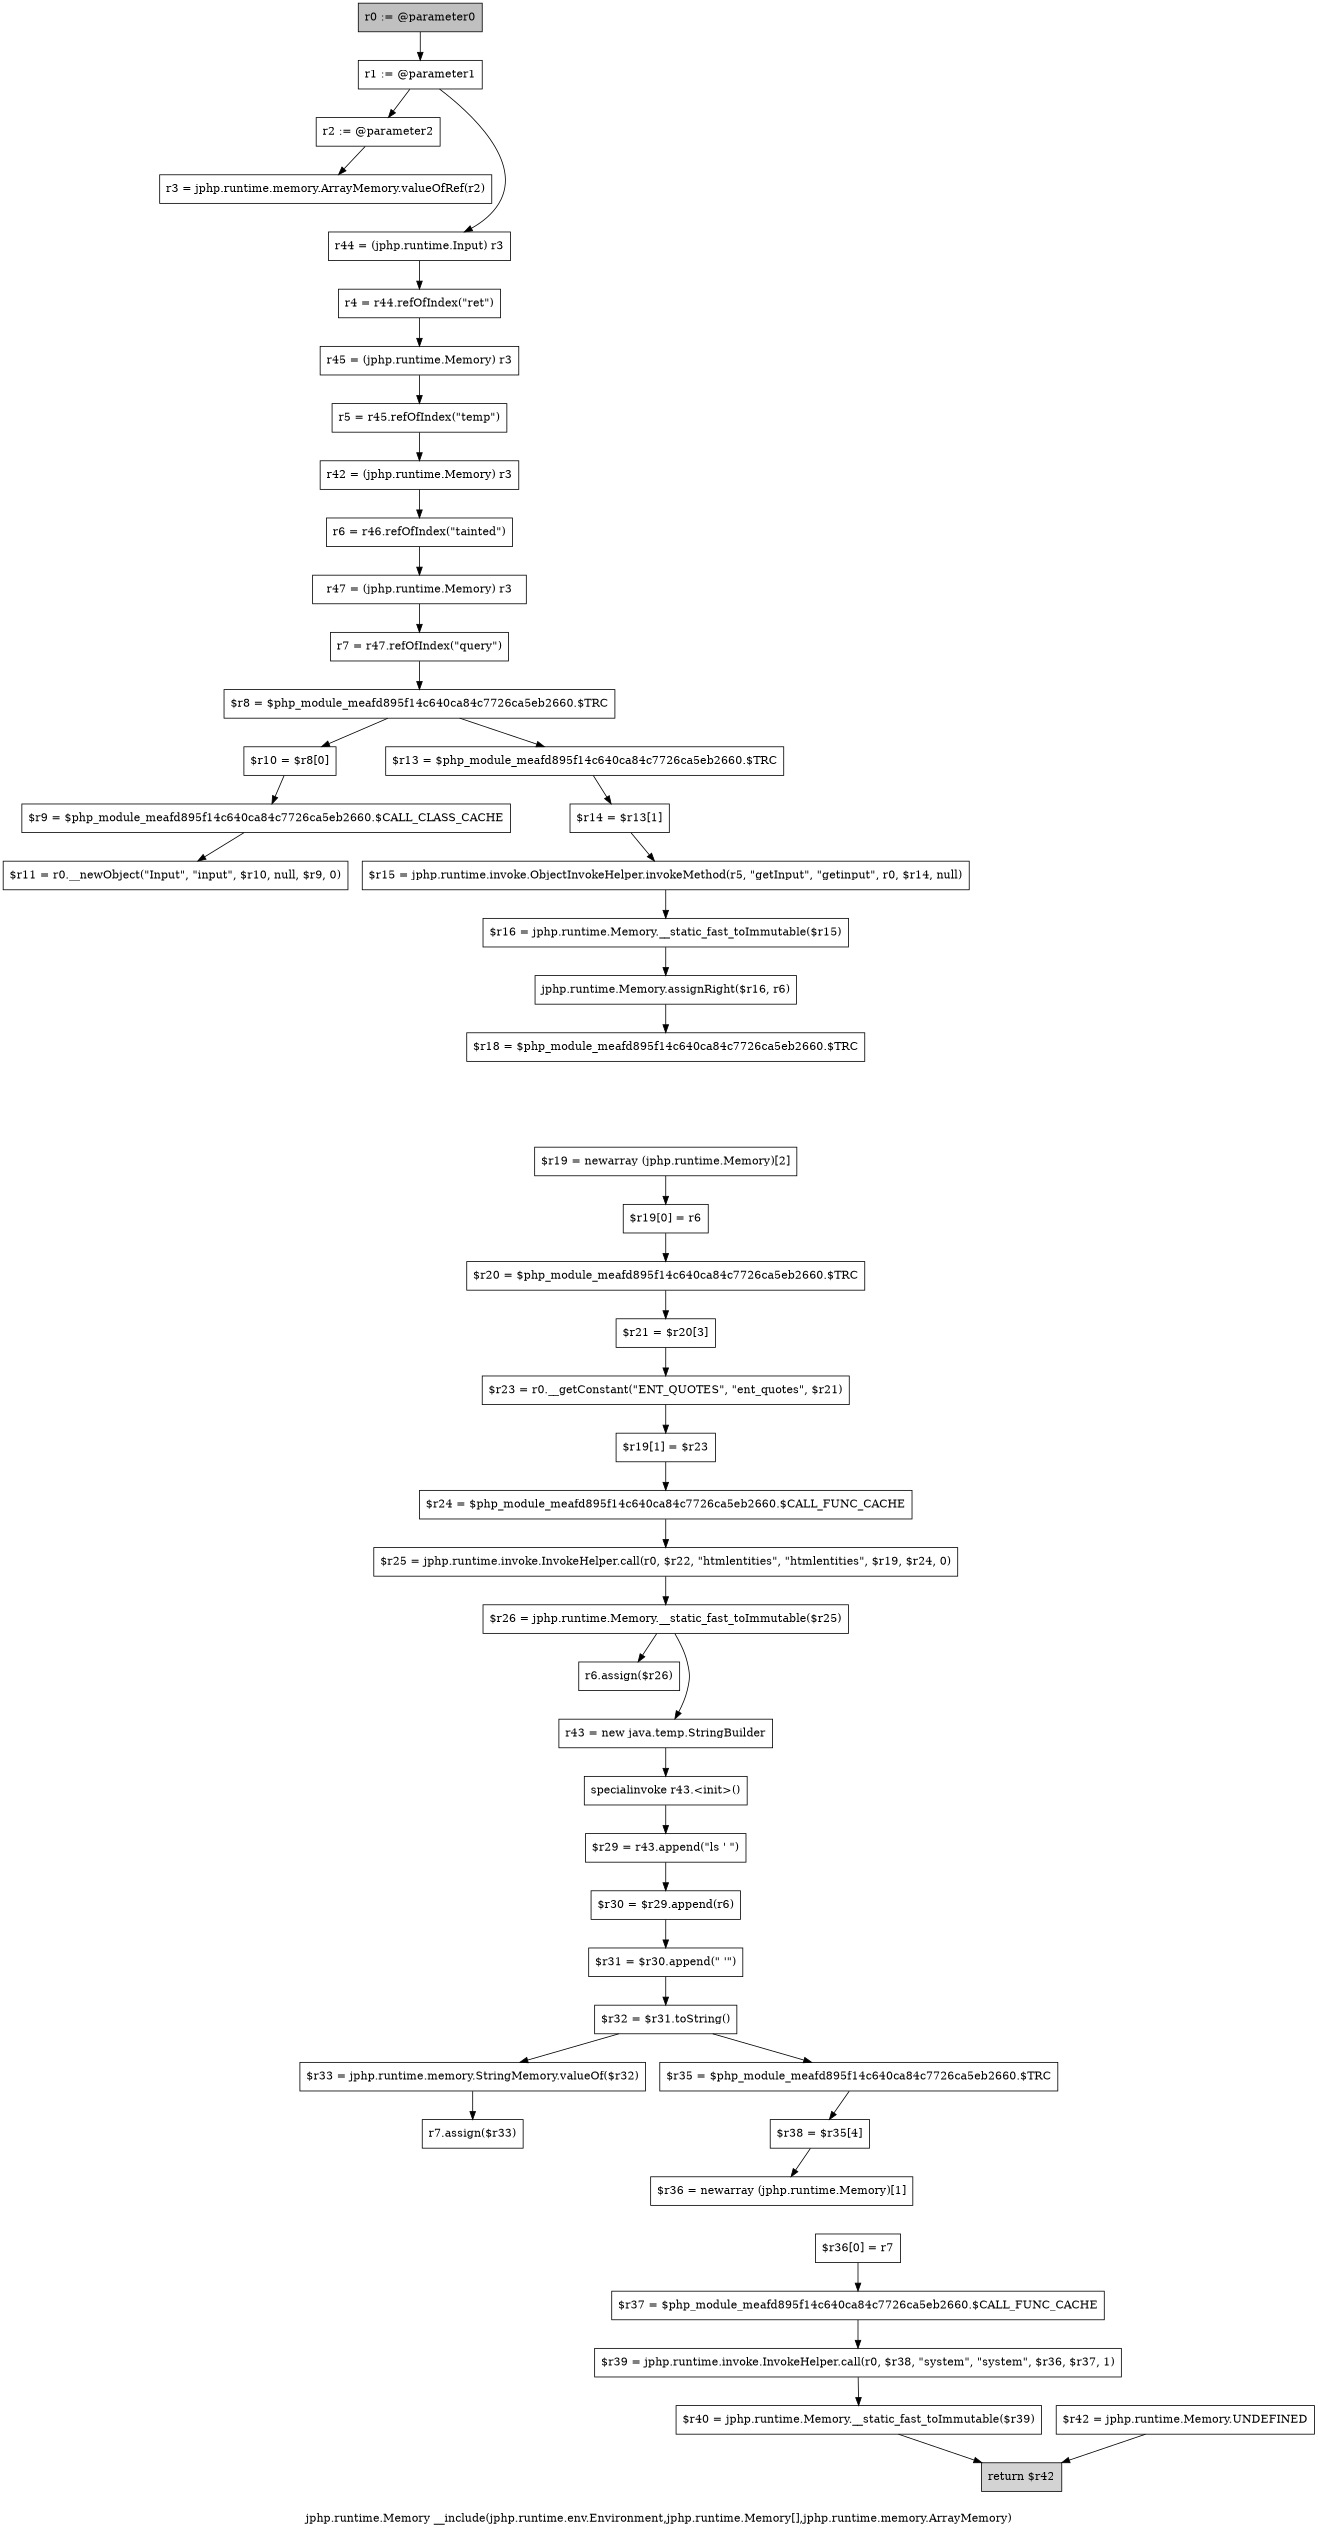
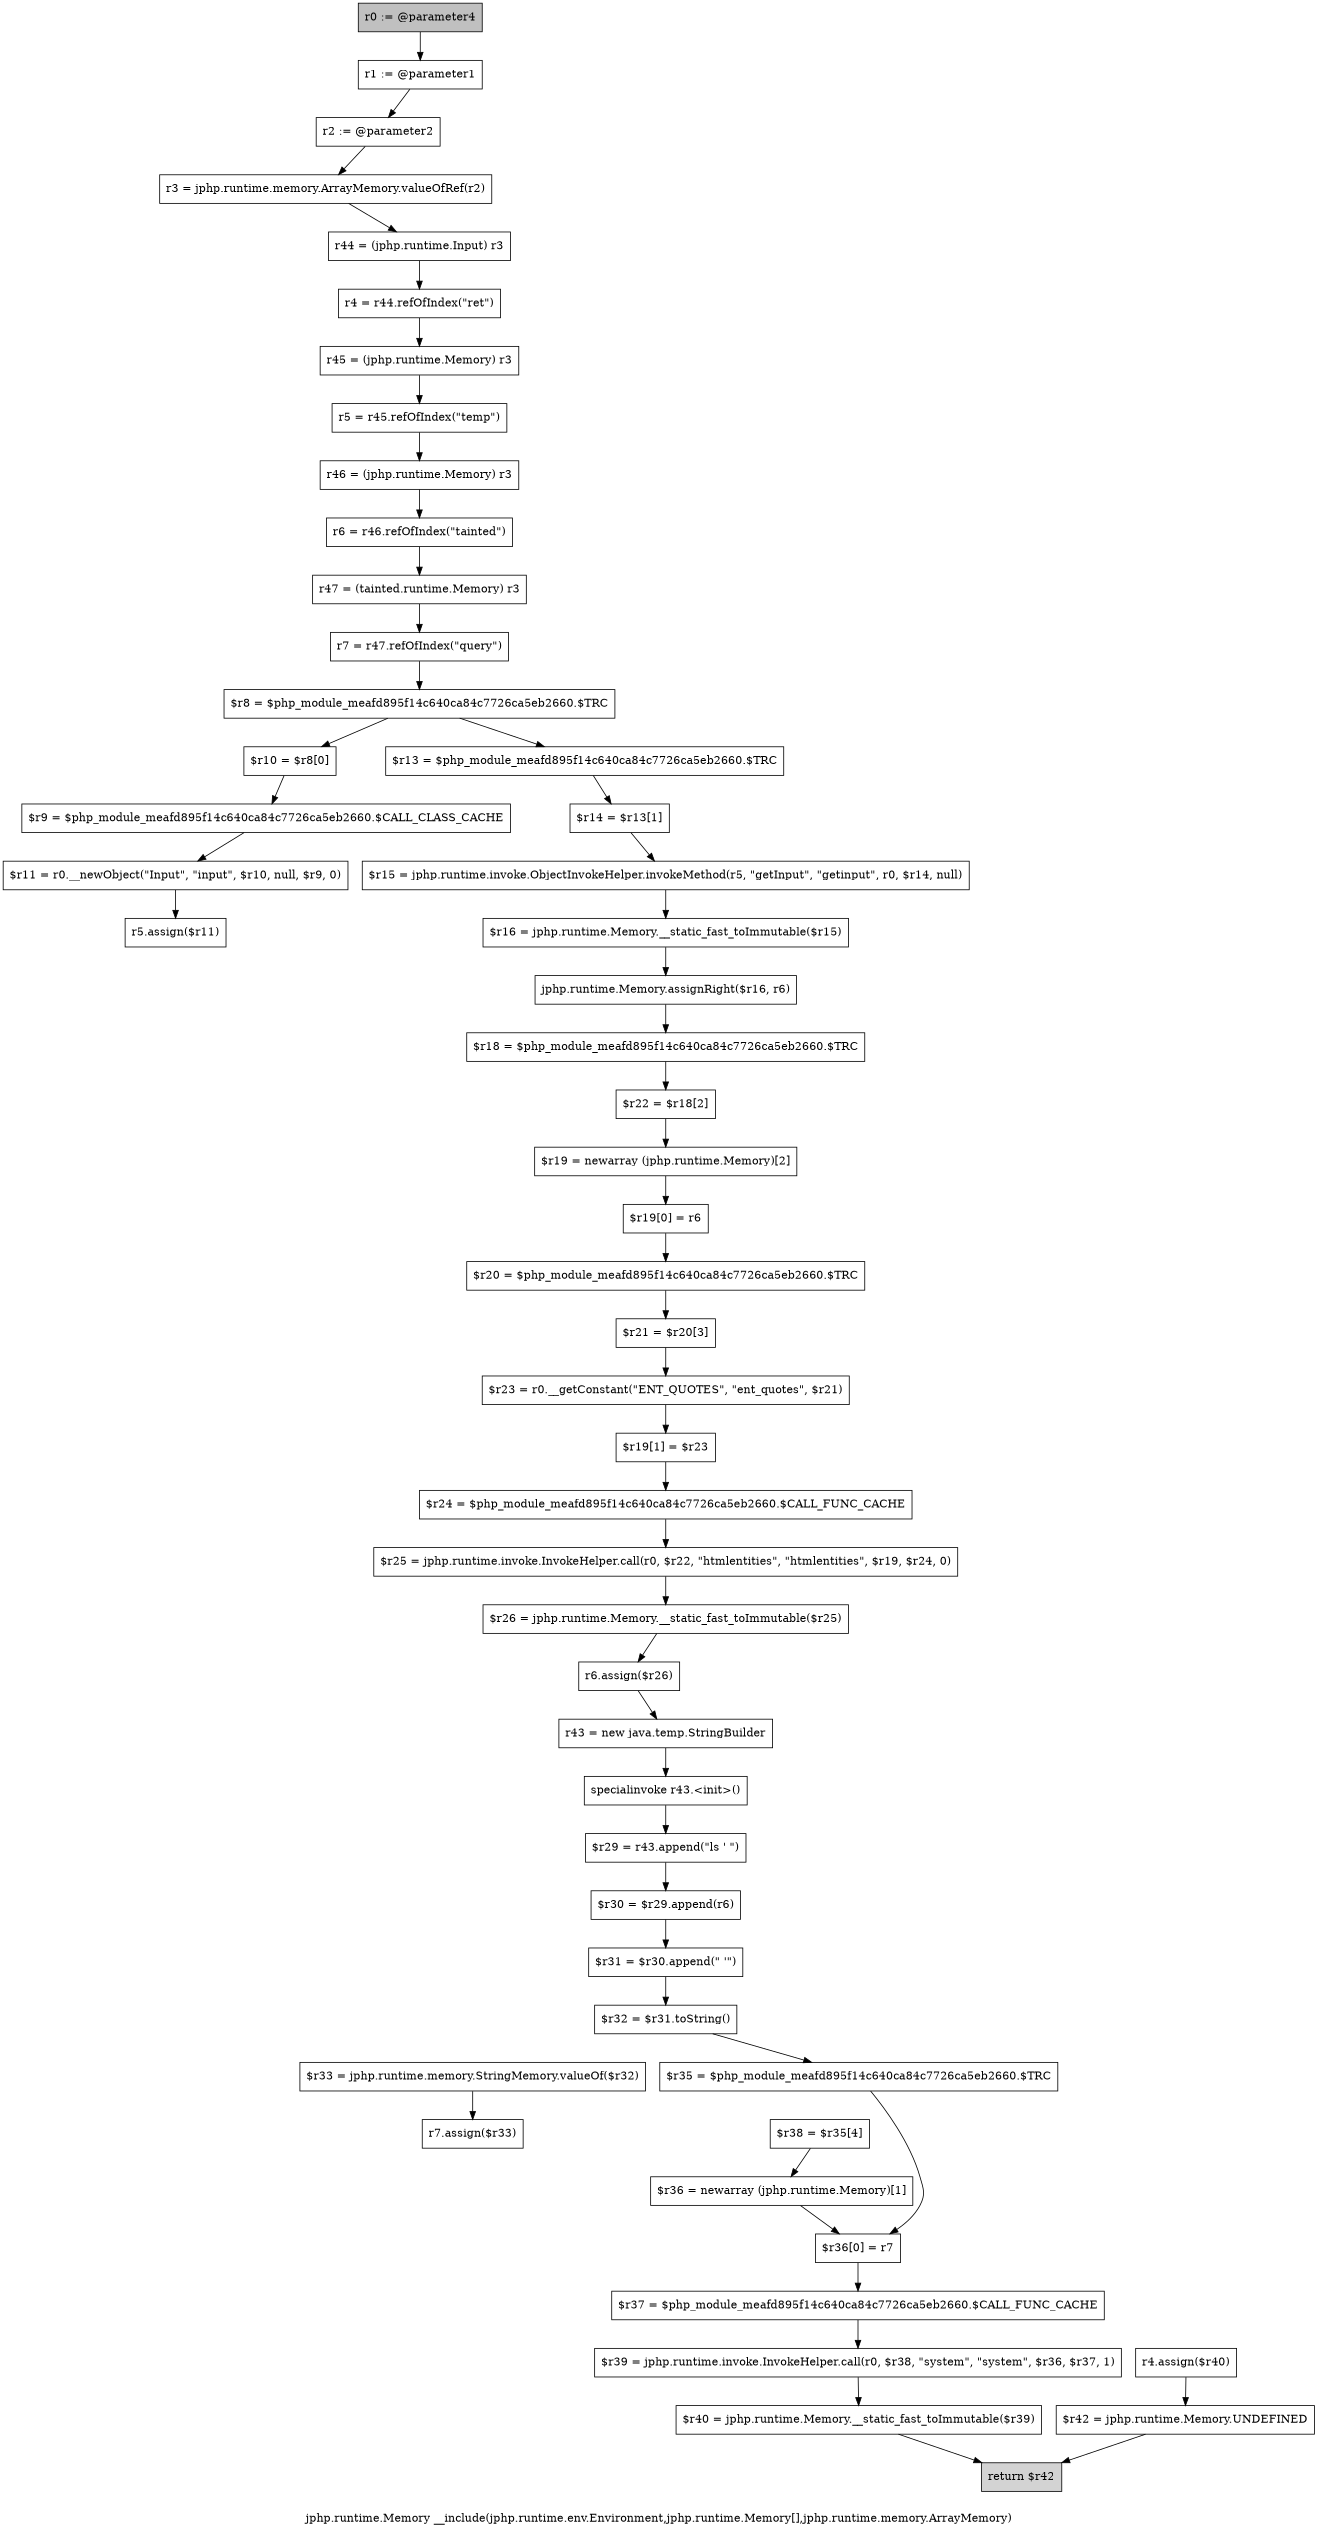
node "r0 := @parameter0": label "r0 := @parameter0" -> "r0 := @parameter4"
edge "r1 := @parameter1" -> "r44 = (jphp.runtime.Input) r3": now "r3 = jphp.runtime.memory.ArrayMemory.valueOfRef(r2)" -> "r44 = (jphp.runtime.Input) r3"
node "r42 = (jphp.runtime.Memory) r3": label "r42 = (jphp.runtime.Memory) r3" -> "r46 = (jphp.runtime.Memory) r3"
node "r47 = (jphp.runtime.Memory) r3": label "r47 = (jphp.runtime.Memory) r3" -> "r47 = (tainted.runtime.Memory) r3"
node "r5.assign($r11)": added
node "$r22 = $r18[2]": added
edge "$r26 = jphp.runtime.Memory.__static_fast_toImmutable($r25)" -> "r43 = new java.temp.StringBuilder": now "r6.assign($r26)" -> "r43 = new java.temp.StringBuilder"
edge "$r32 = $r31.toString()" -> "$r33 = jphp.runtime.memory.StringMemory.valueOf($r32)": removed
edge "$r35 = $php_module_meafd895f14c640ca84c7726ca5eb2660.$TRC" -> "$r38 = $r35[4]": now "$r35 = $php_module_meafd895f14c640ca84c7726ca5eb2660.$TRC" -> "$r36[0] = r7"
edge "$r36 = newarray (jphp.runtime.Memory)[1]" -> "$r36[0] = r7": added
node "r4.assign($r40)": added
